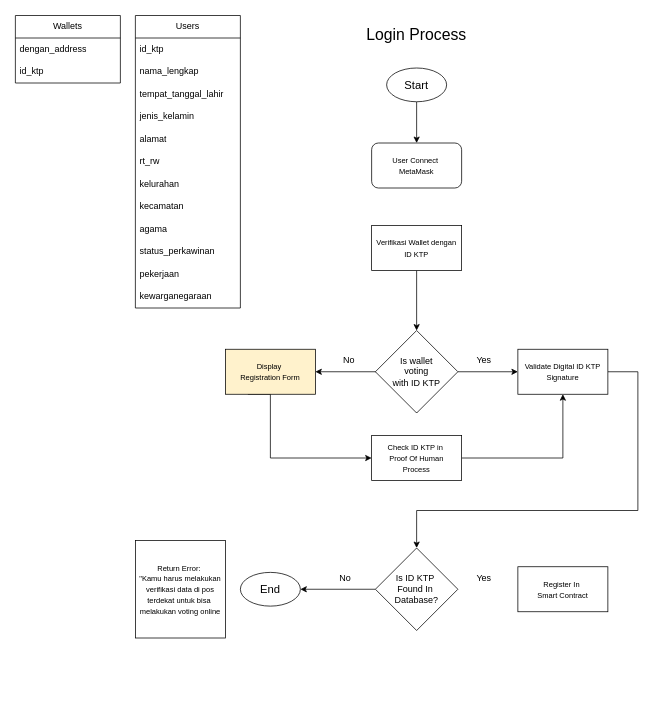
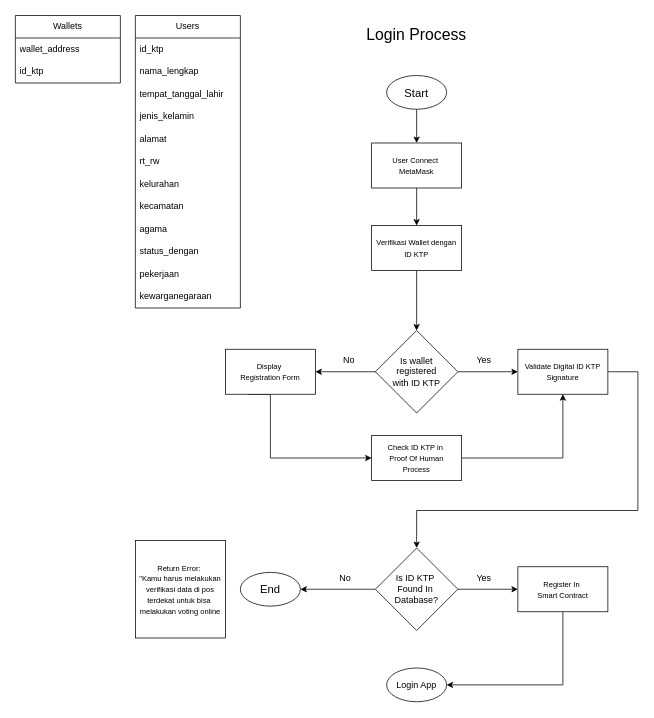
node "dengan_address": label "dengan_address" -> "wallet_address"
node "Start": moved (417, 85) -> (417, 92)
node "User Connect MetaMask": shape rounded rectangle -> rectangle
edge "User Connect MetaMask" -> "Verifikasi Wallet dengan ID KTP": added
node "status_perkawinan": label "status_perkawinan" -> "status_dengan"
node "Display Registration Form": fillcolor #fff2cc -> #ffffff
node "Is wallet voting with ID KTP": label "Is wallet voting with ID KTP" -> "Is wallet registered with ID KTP"
edge "Is ID KTP Found In Database?" -> "Register In Smart Contract": added
node "Login App": added
edge "Register In Smart Contract" -> "Login App": added
